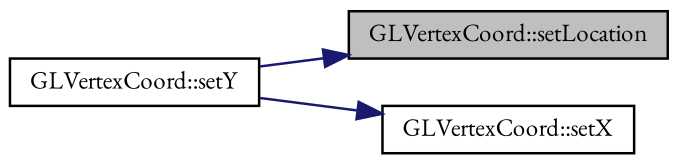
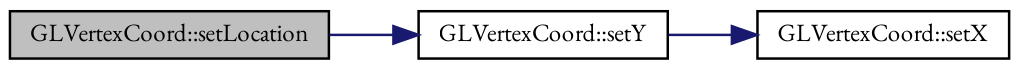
edge "GLVertexCoord::setY" -> "GLVertexCoord::setLocation": reversed
